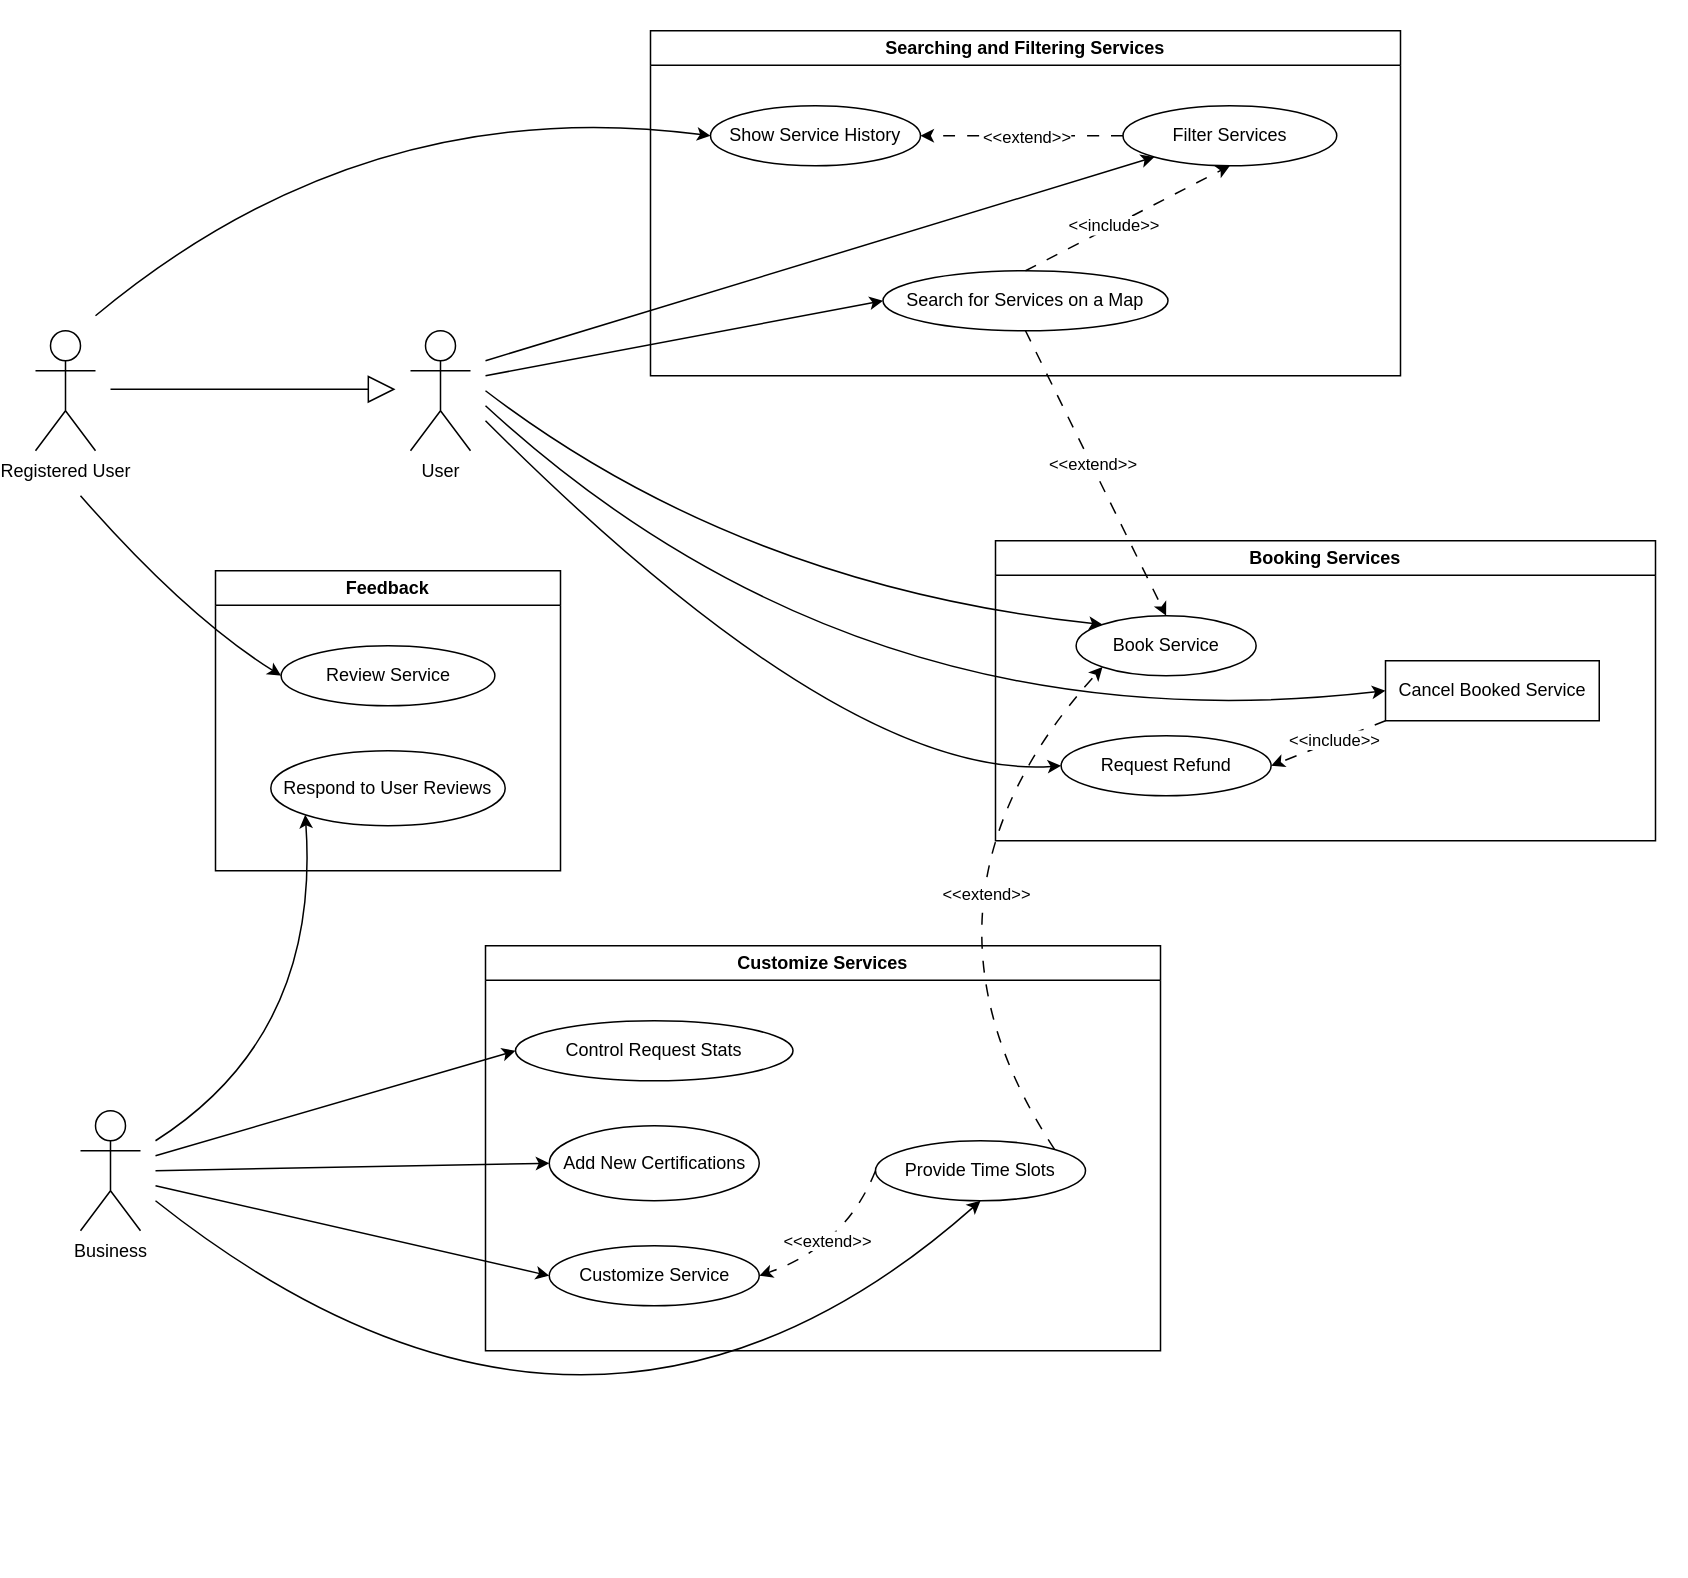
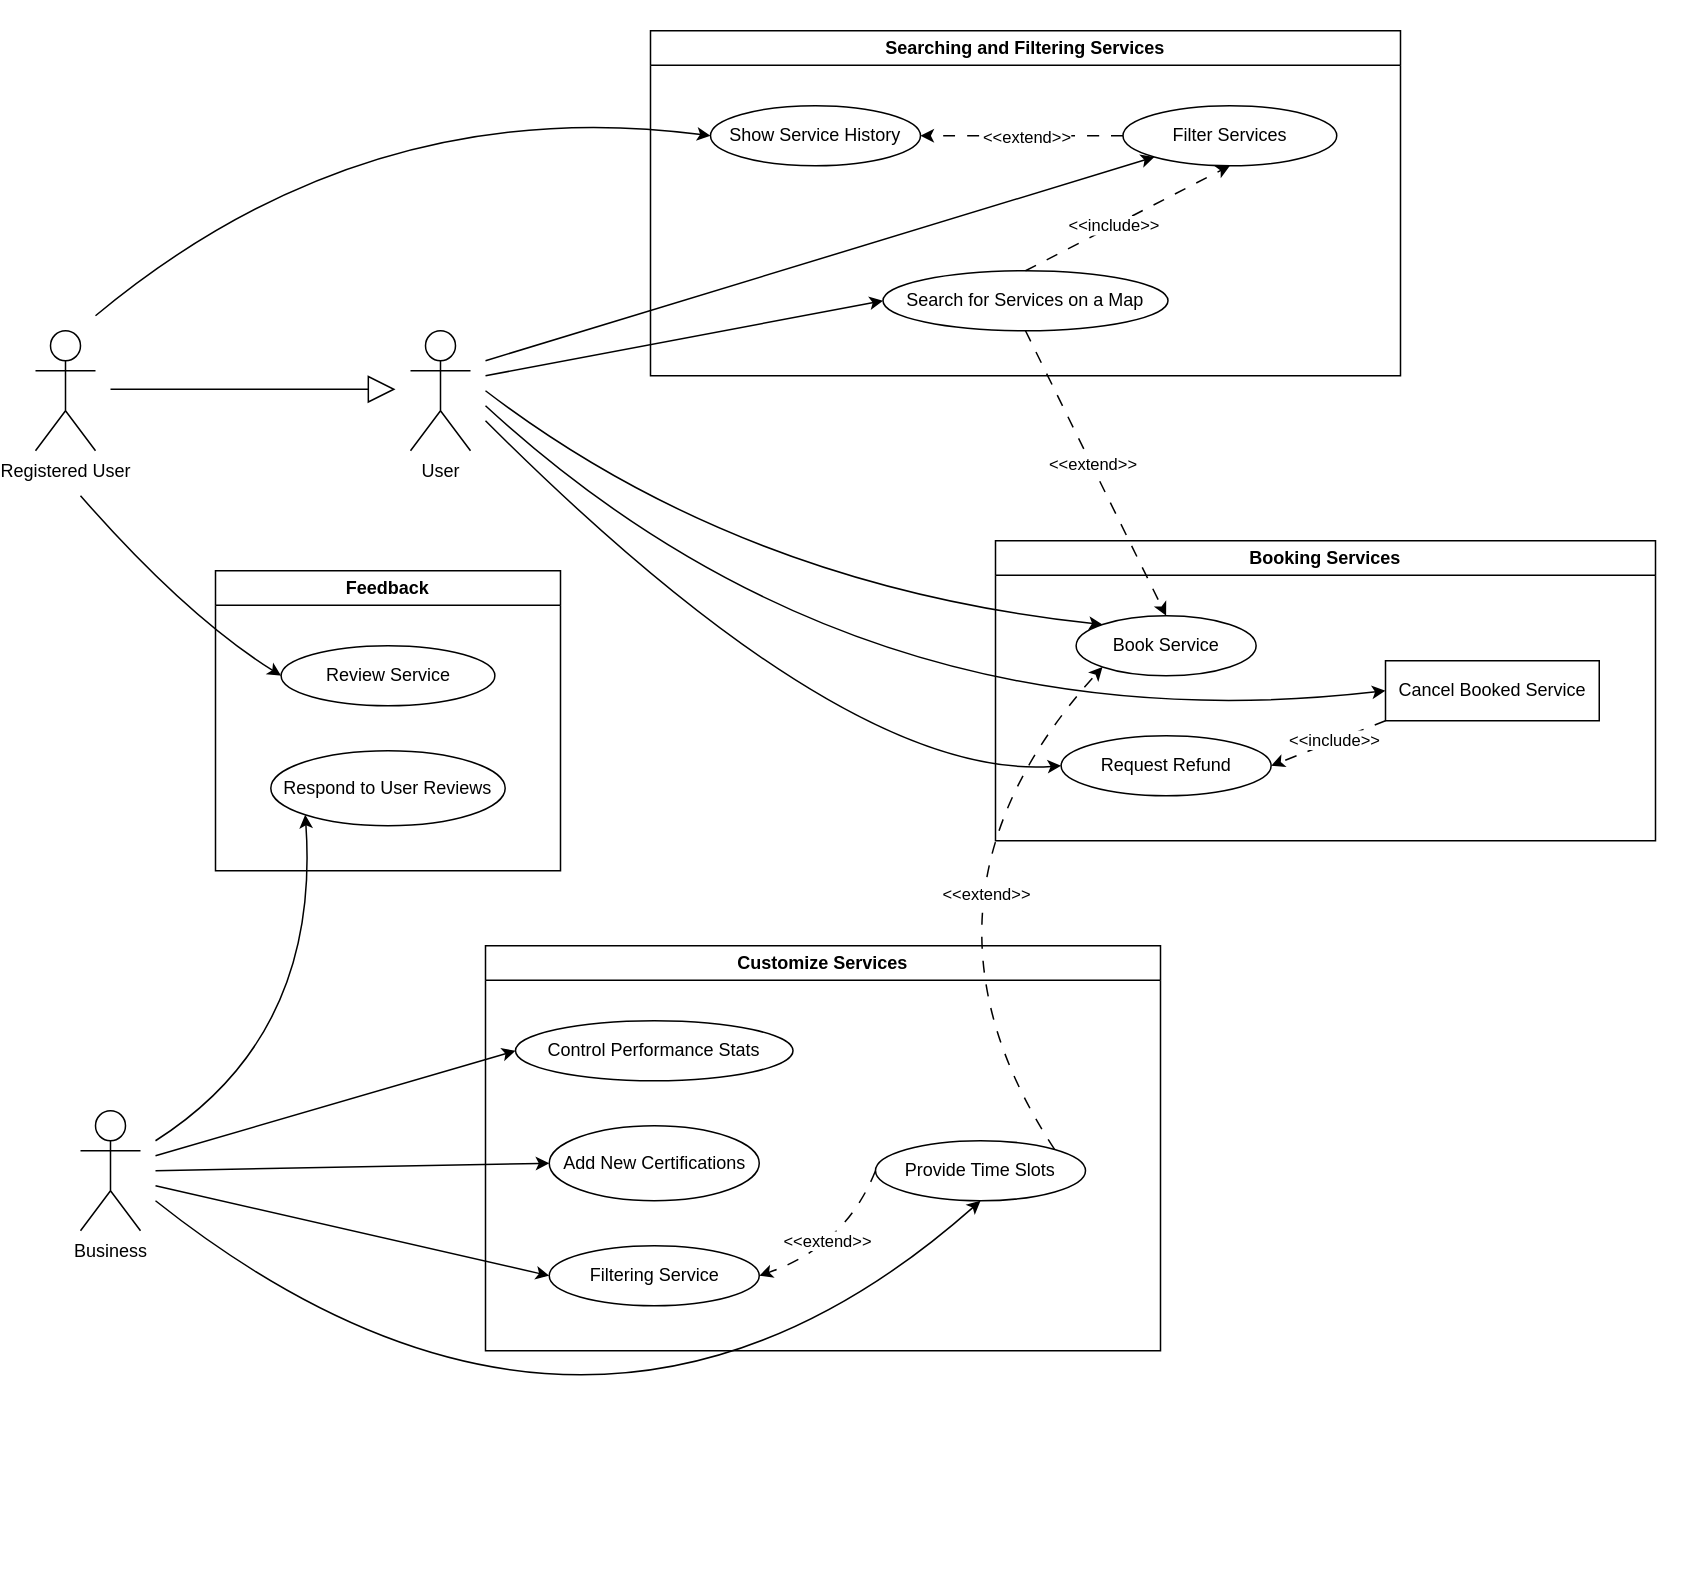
node "Control Request Stats": label "Control Request Stats" -> "Control Performance Stats"
node "Customize Service": label "Customize Service" -> "Filtering Service"
